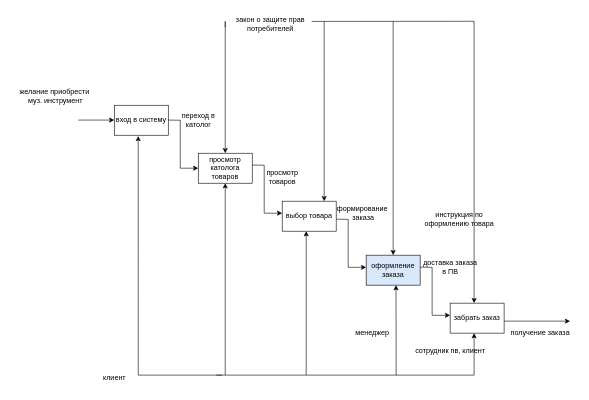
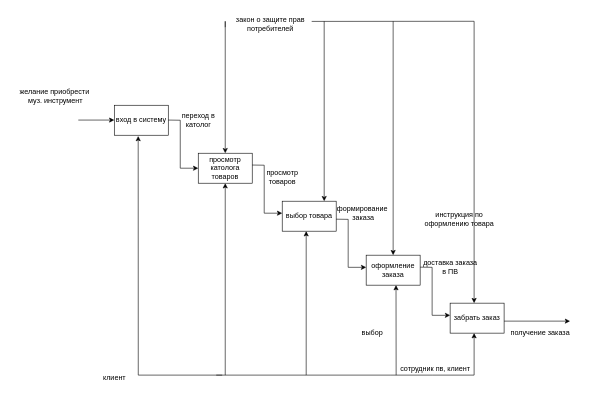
node "оформление заказа": fillcolor #dae8fc -> #ffffff
node "менеджер": label "менеджер" -> "выбор"
node "сотрудник пв, клиент": moved (450, 351) -> (435, 369)
